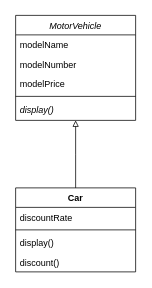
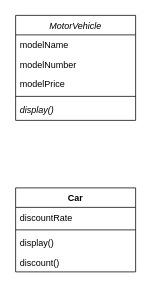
edge "Car" -> "MotorVehicle": removed
